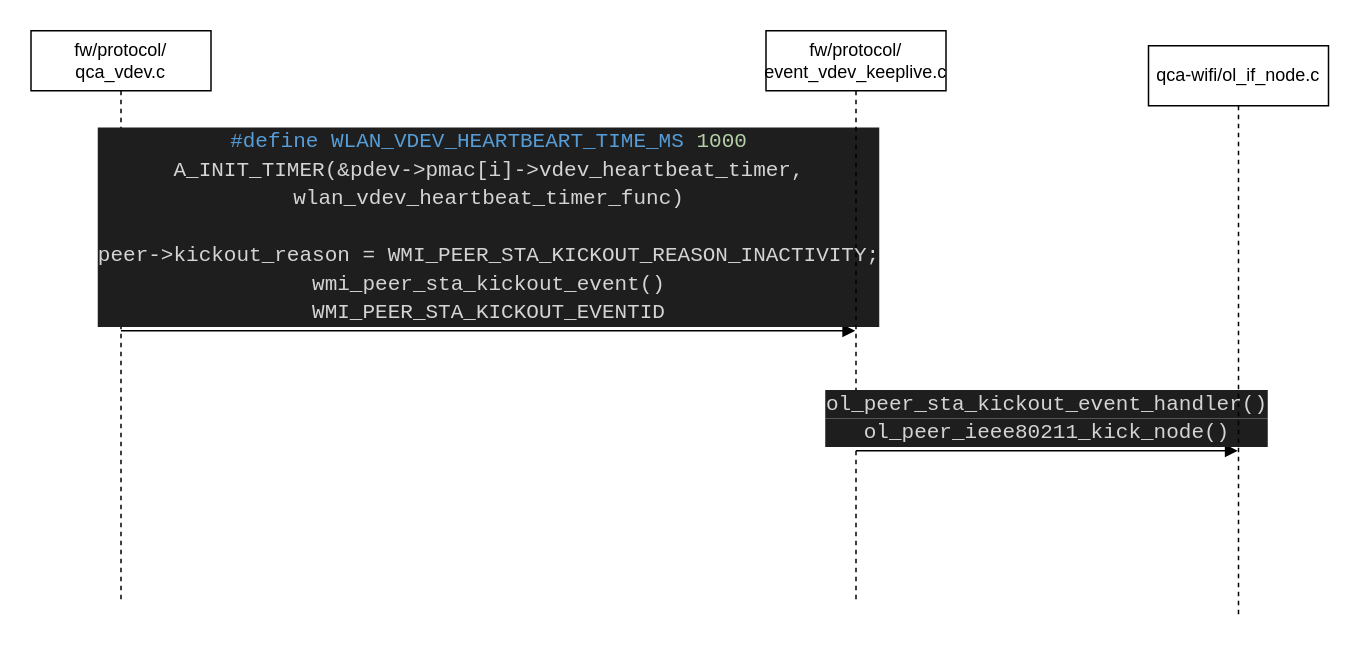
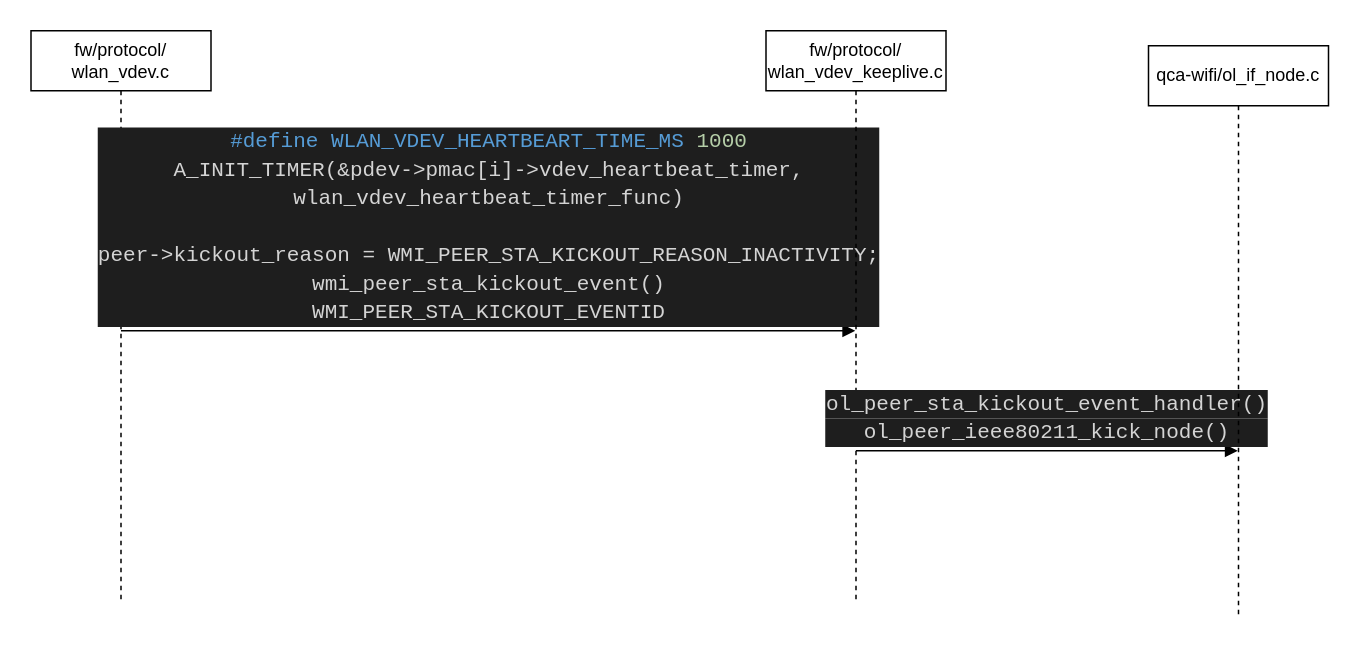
node "fw/protocol/ qca_vdev.c": label "fw/protocol/ qca_vdev.c" -> "fw/protocol/ wlan_vdev.c"
node "fw/protocol/ event_vdev_keeplive.c": label "fw/protocol/ event_vdev_keeplive.c" -> "fw/protocol/ wlan_vdev_keeplive.c"
